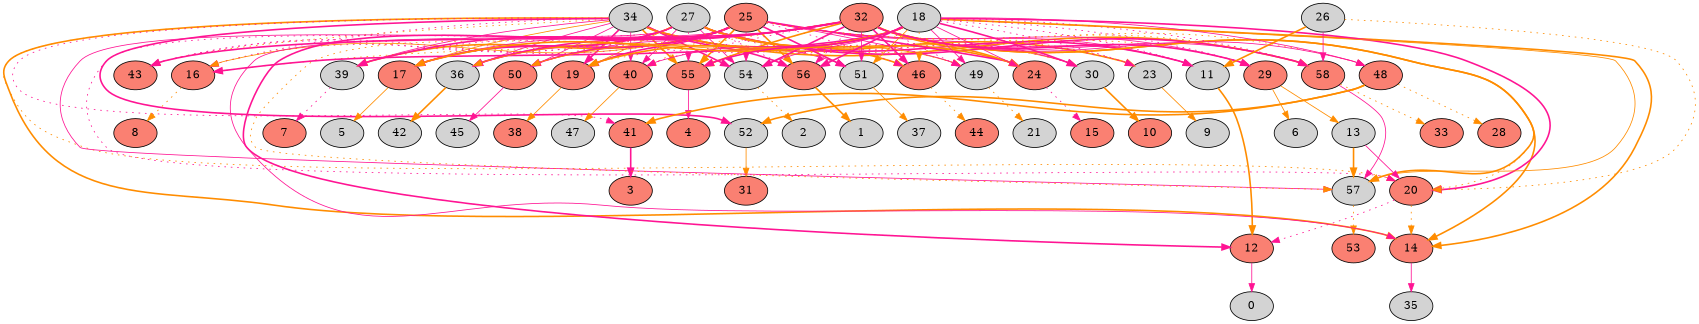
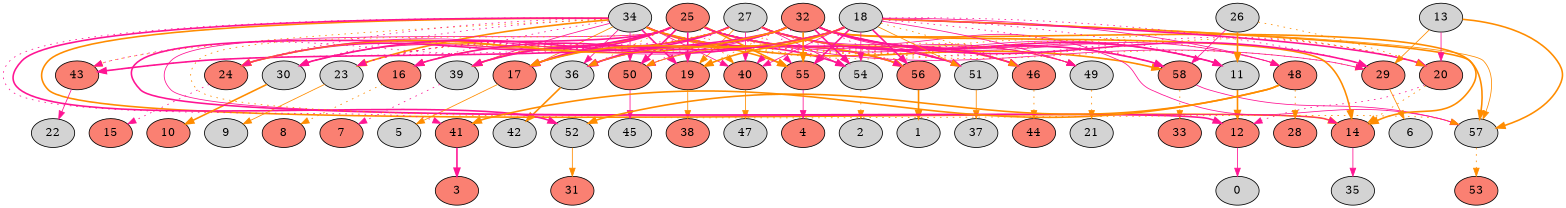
edge "27" -> "24": style bold -> solid
edge "29" -> "13": reversed
node "22": added
